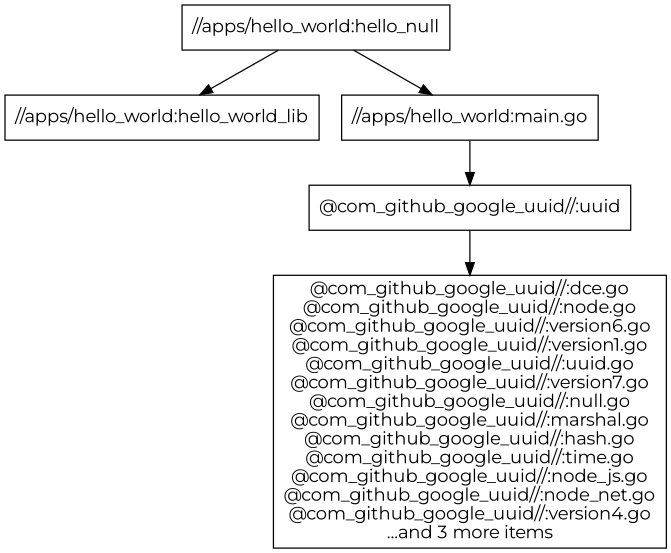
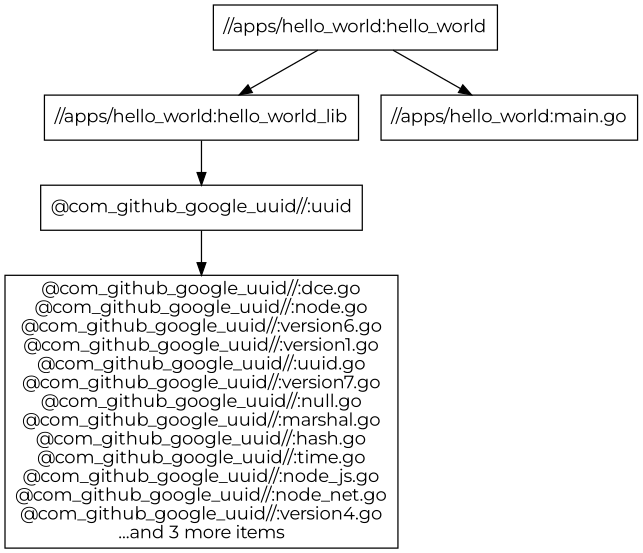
node "//apps/hello_world:hello_null": label "//apps/hello_world:hello_null" -> "//apps/hello_world:hello_world"
edge "//apps/hello_world:main.go" -> "@com_github_google_uuid//:uuid": now "//apps/hello_world:hello_world_lib" -> "@com_github_google_uuid//:uuid"
